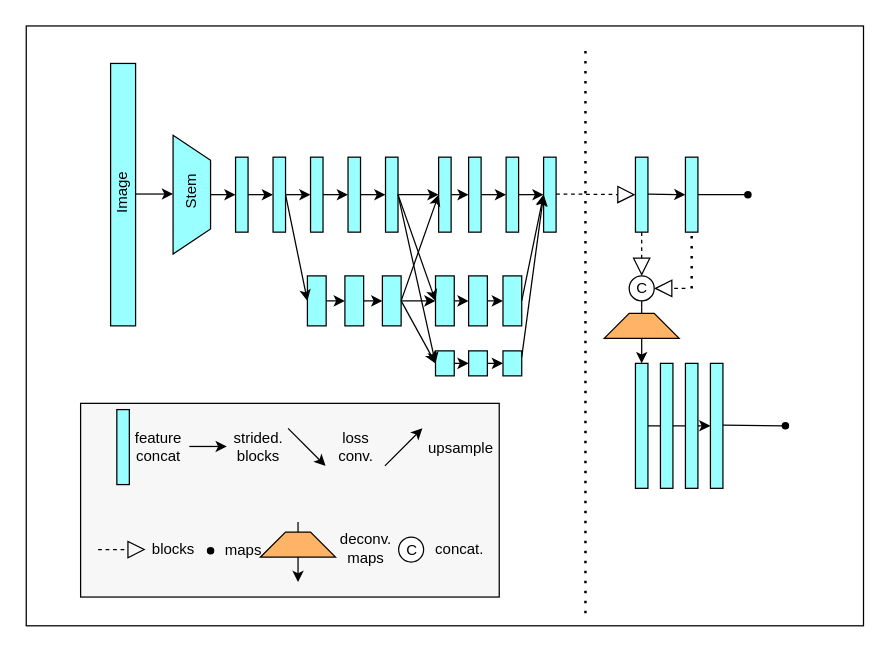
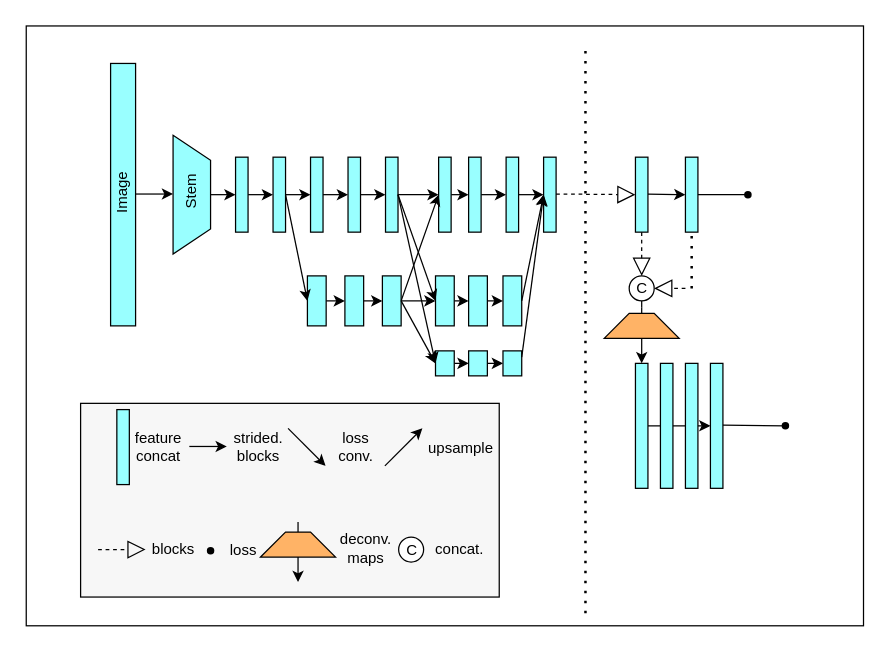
node "maps": label "maps" -> "loss"
